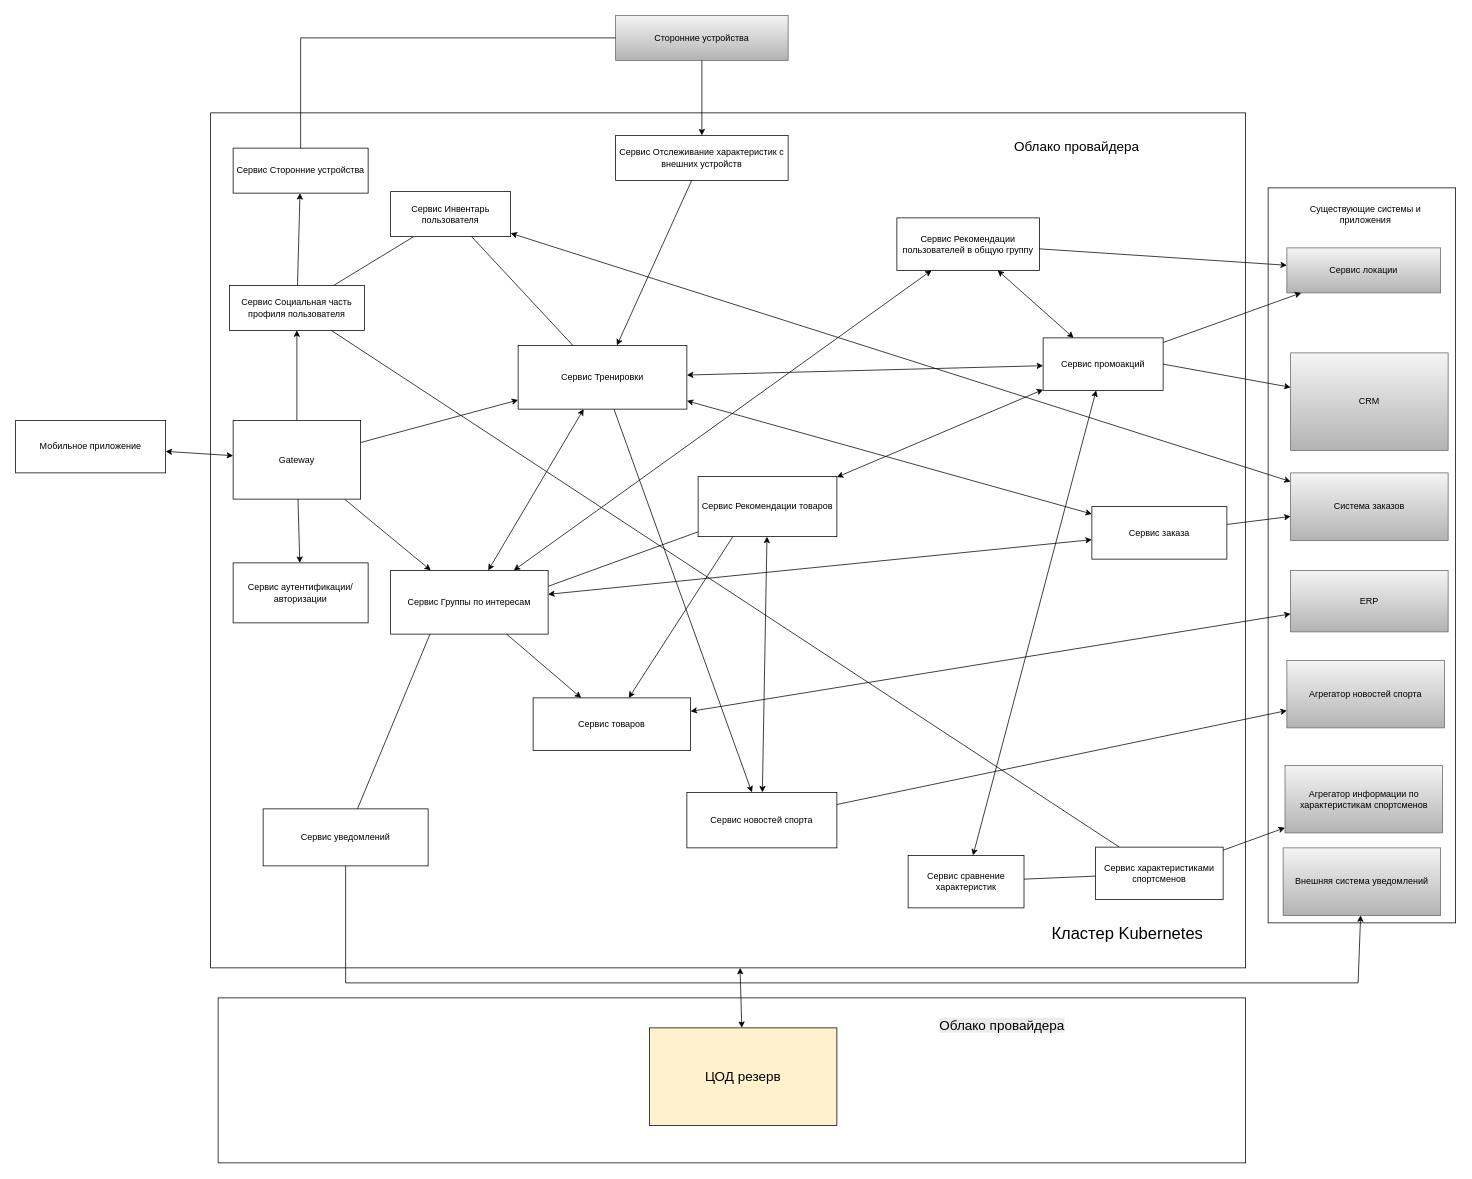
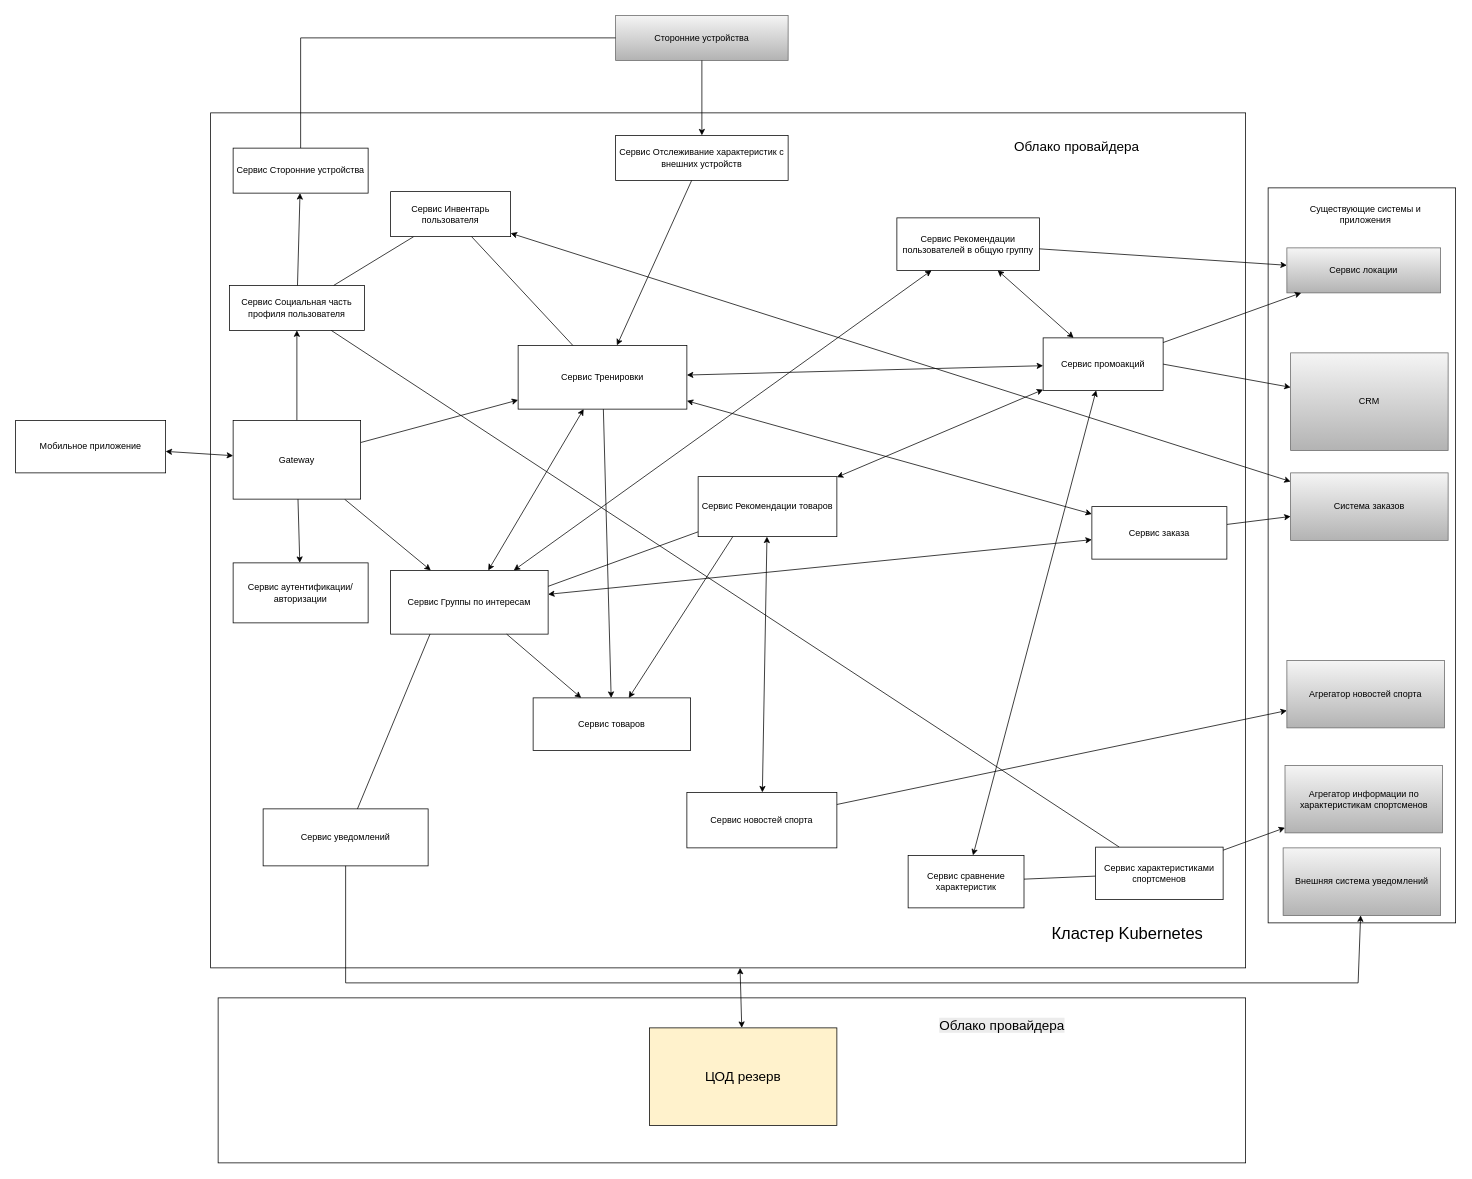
edge "Сервис Тренировки" -> "Сервис новостей спорта": now "Сервис Тренировки" -> "Сервис товаров"
node "ERP": removed
edge "ERP" -- "Сервис товаров": removed
